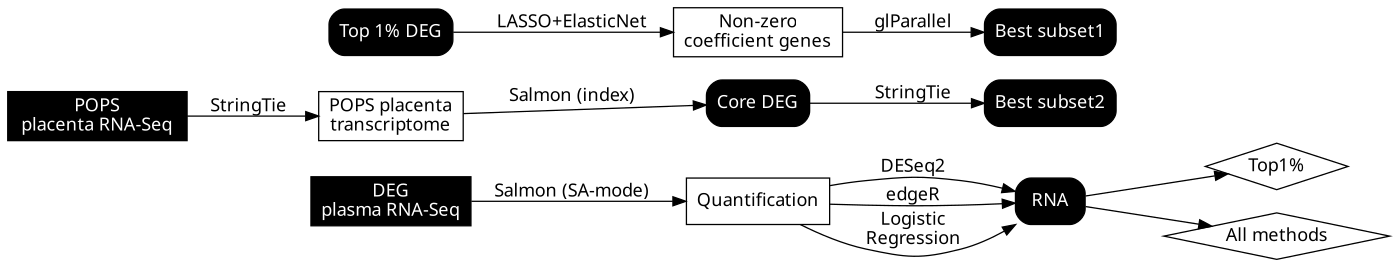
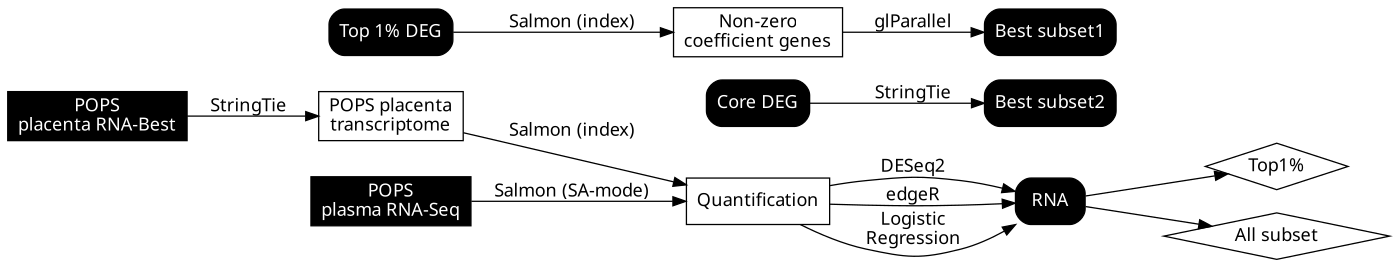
edge "Top 1% DEG" -> "Non-zero coefficient genes": label "LASSO+ElasticNet" -> "Salmon (index)"
edge "POPS placenta transcriptome" -> "Core DEG": now "POPS placenta transcriptome" -> "Quantification"
node "POPS placenta RNA-Seq": label "POPS placenta RNA-Seq" -> "POPS placenta RNA-Best"
node "DEG plasma RNA-Seq": label "DEG plasma RNA-Seq" -> "POPS plasma RNA-Seq"
node "All methods": label "All methods" -> "All subset"
